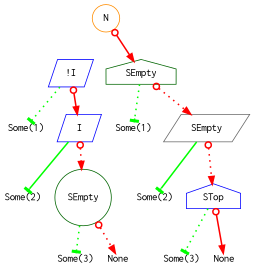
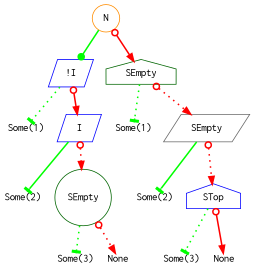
edge "N" -> "!I": added
